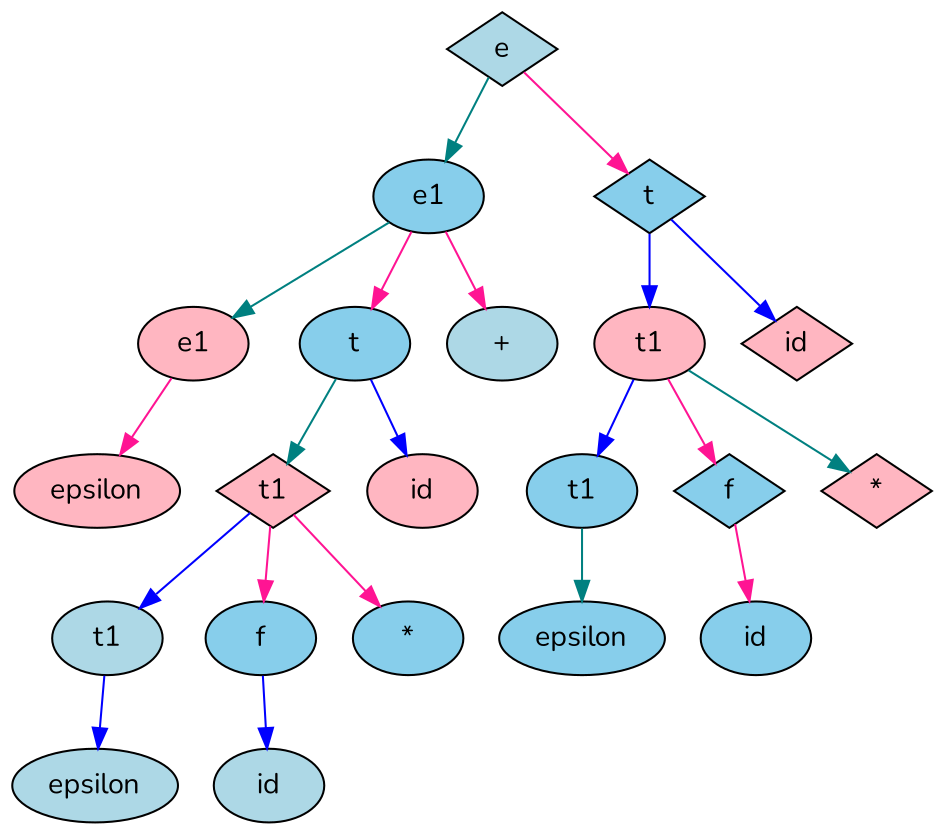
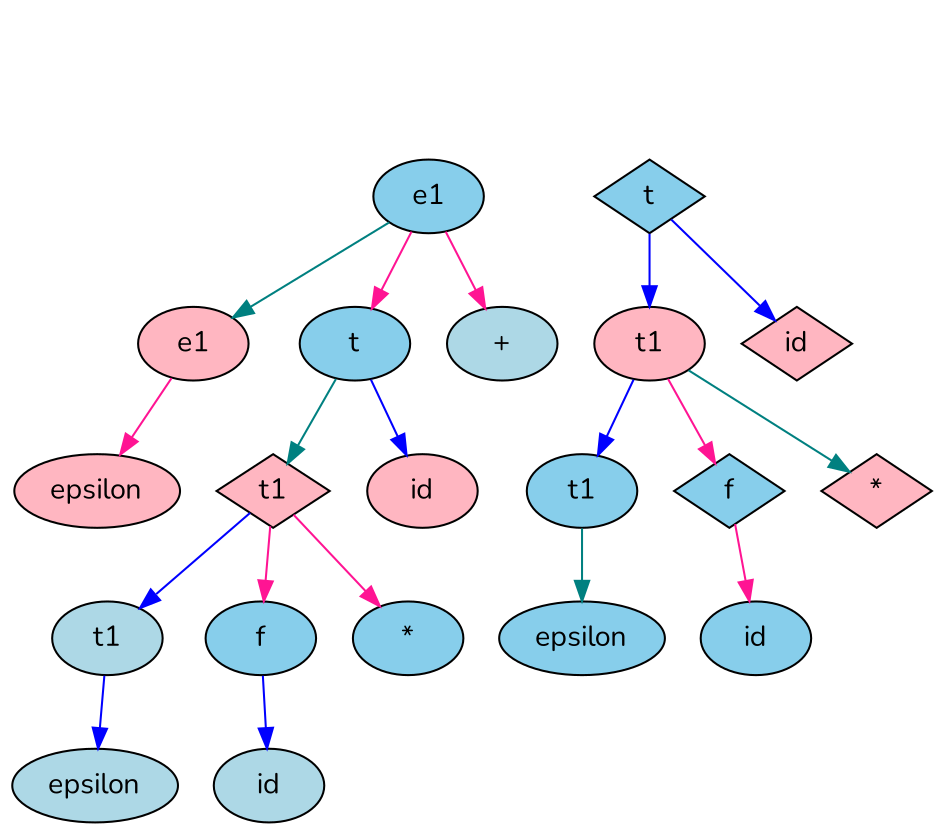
node "e": removed
